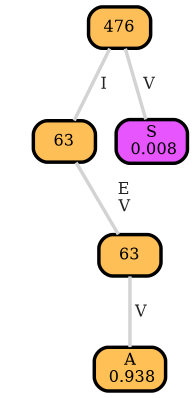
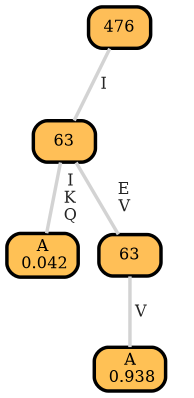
node "S 0.008": removed
node "A 0.042": added
